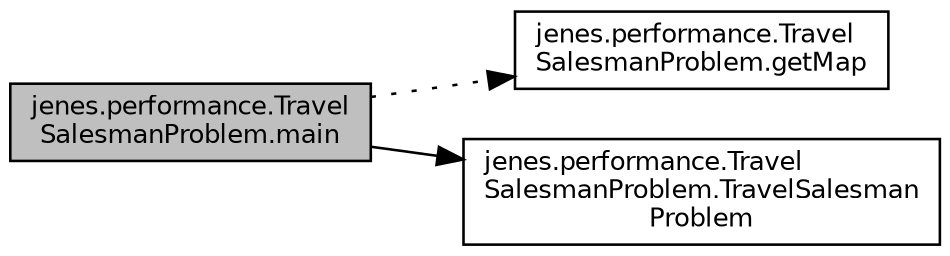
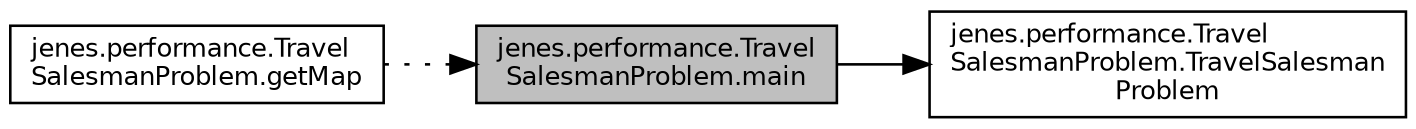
edge "jenes.performance.Travel SalesmanProblem.main" -> "jenes.performance.Travel SalesmanProblem.getMap": reversed
